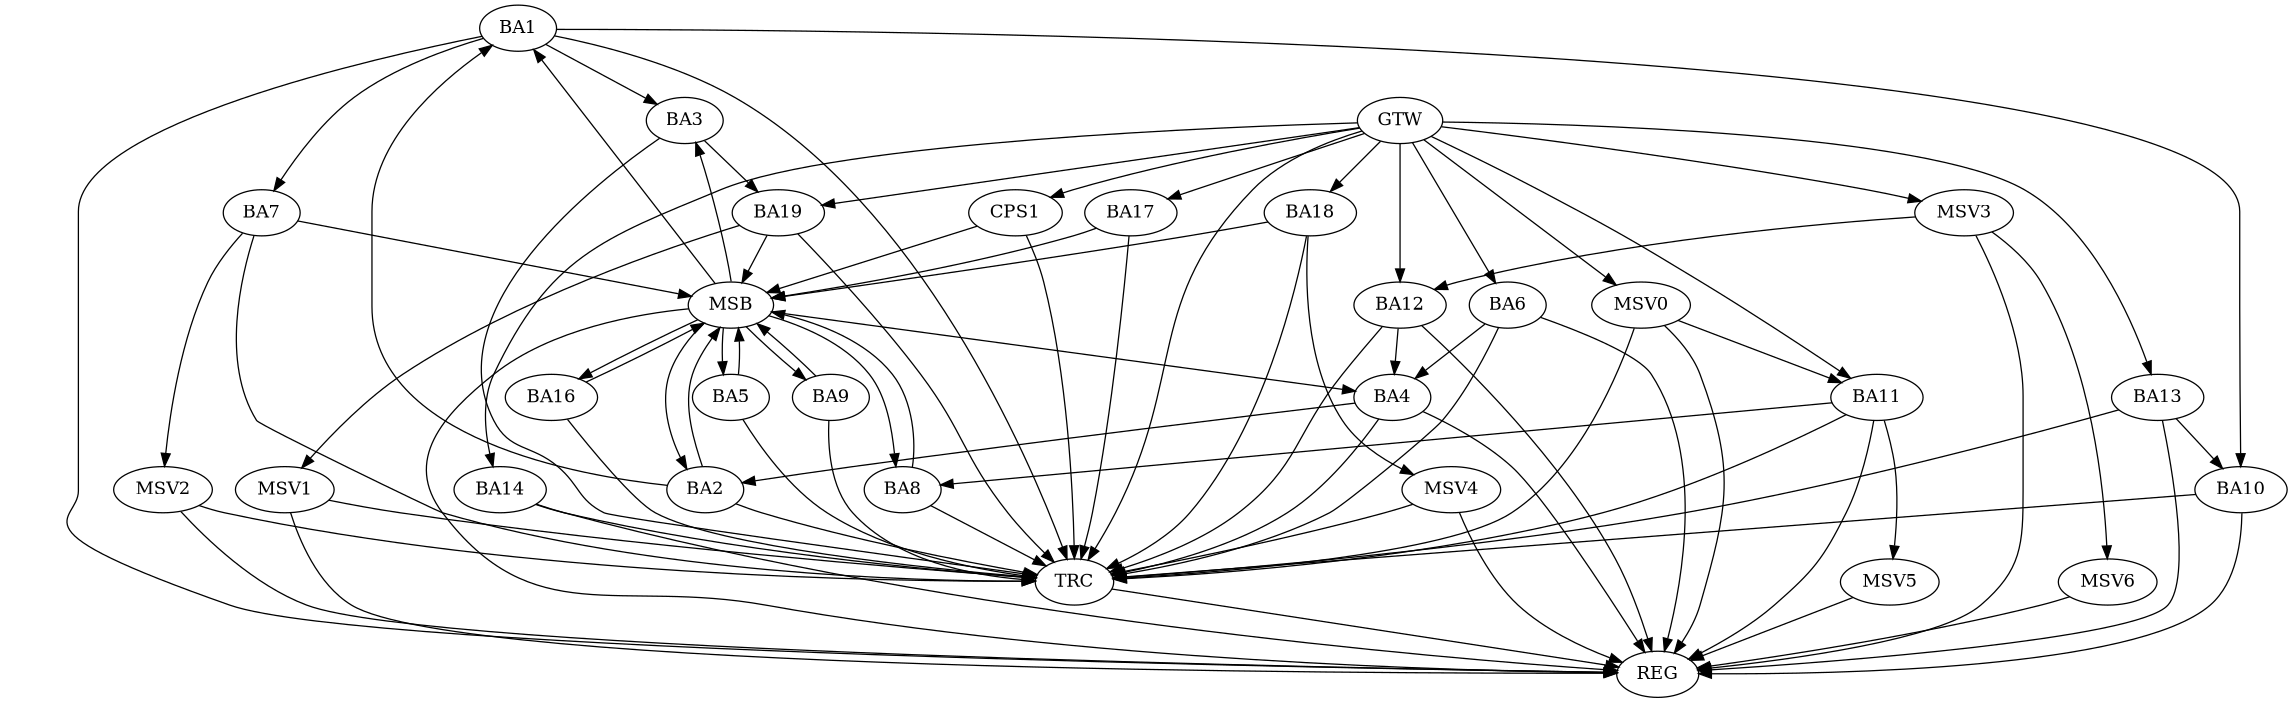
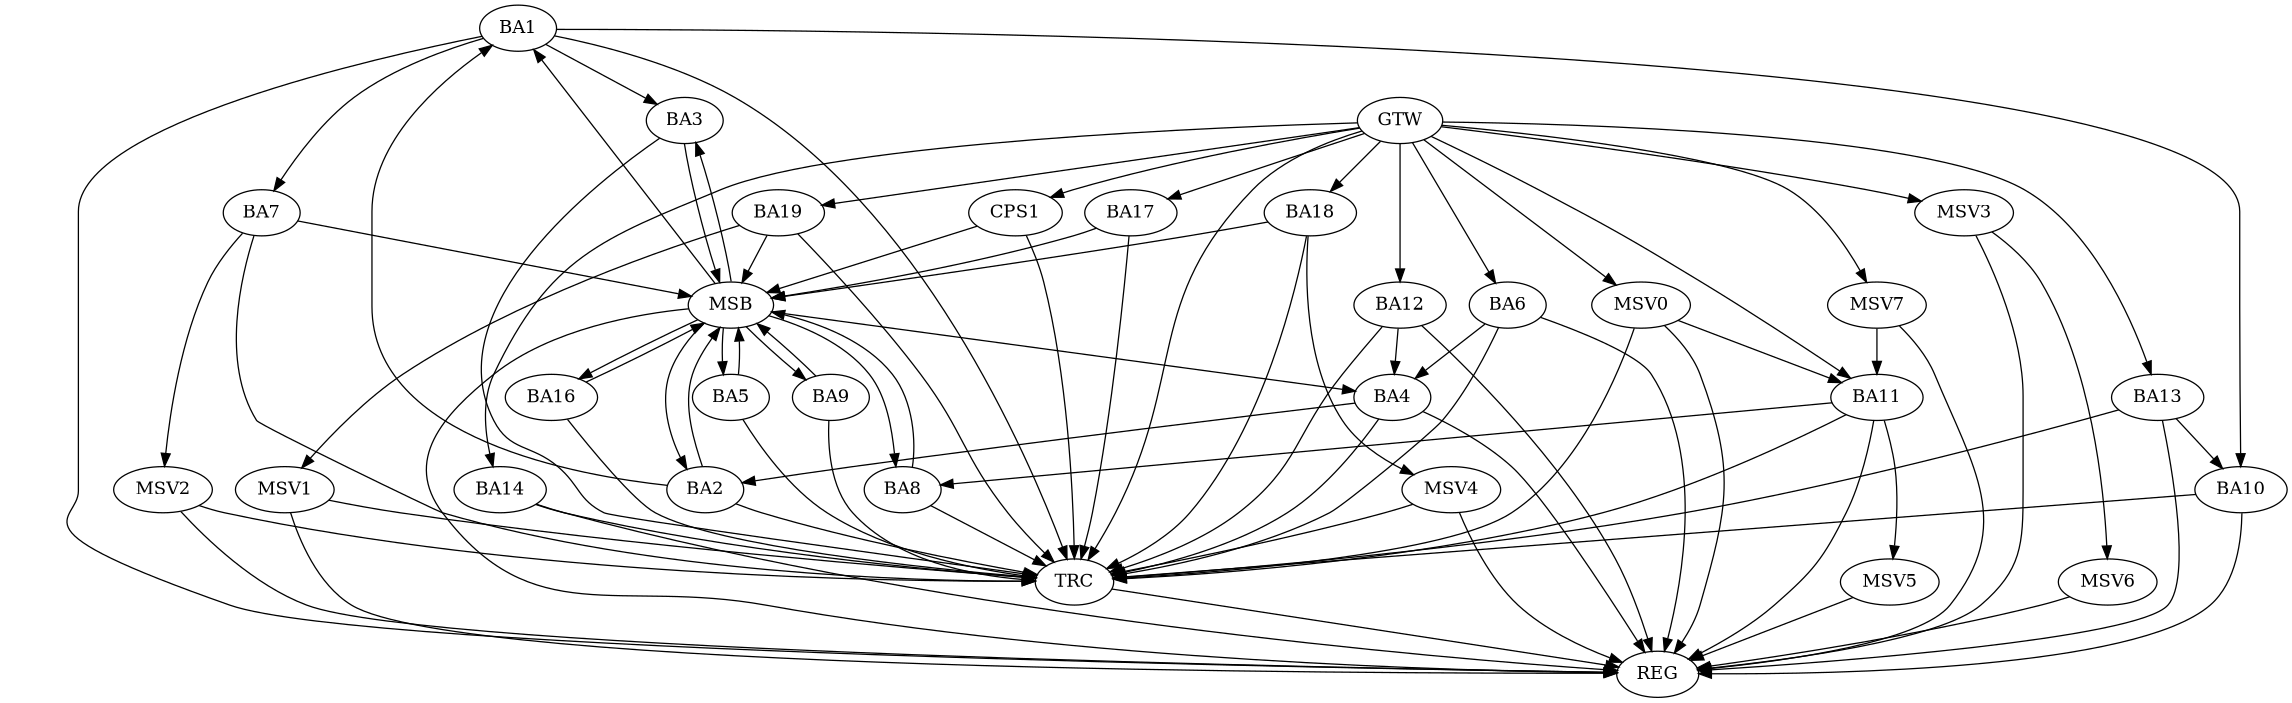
edge "BA3" -> "BA19": now "BA3" -> "MSB"
edge "MSV3" -> "BA12": removed
node "MSV7": added
